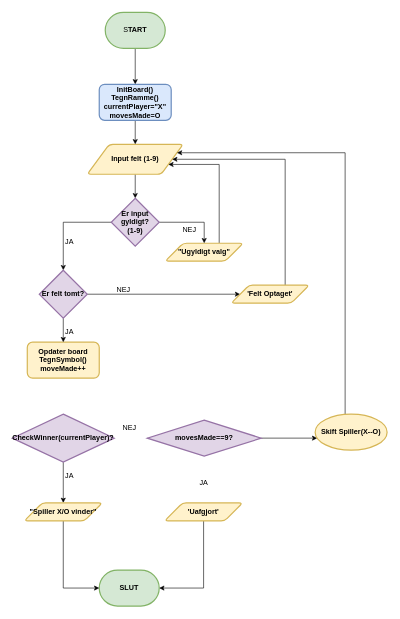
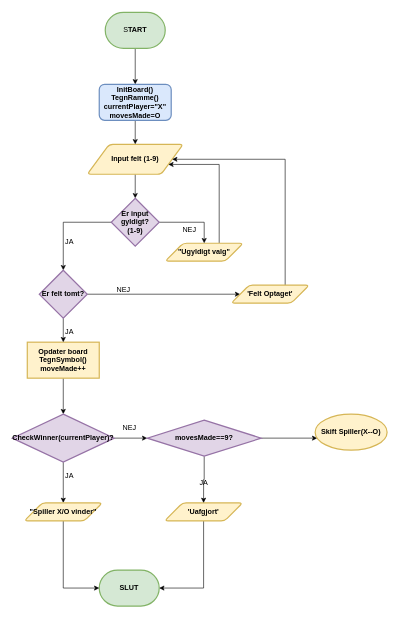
edge "Skift Spiller(X--O)" -> "Input felt (1-9)": removed
node "Opdater board TegnSymbol() moveMade++": shape rounded rectangle -> rectangle
edge "Opdater board TegnSymbol() moveMade++" -> "CheckWinner(currentPlayer)?": added
edge "CheckWinner(currentPlayer)?" -> "movesMade==9?": added
edge "movesMade==9?" -> "'Uafgjort'": added
